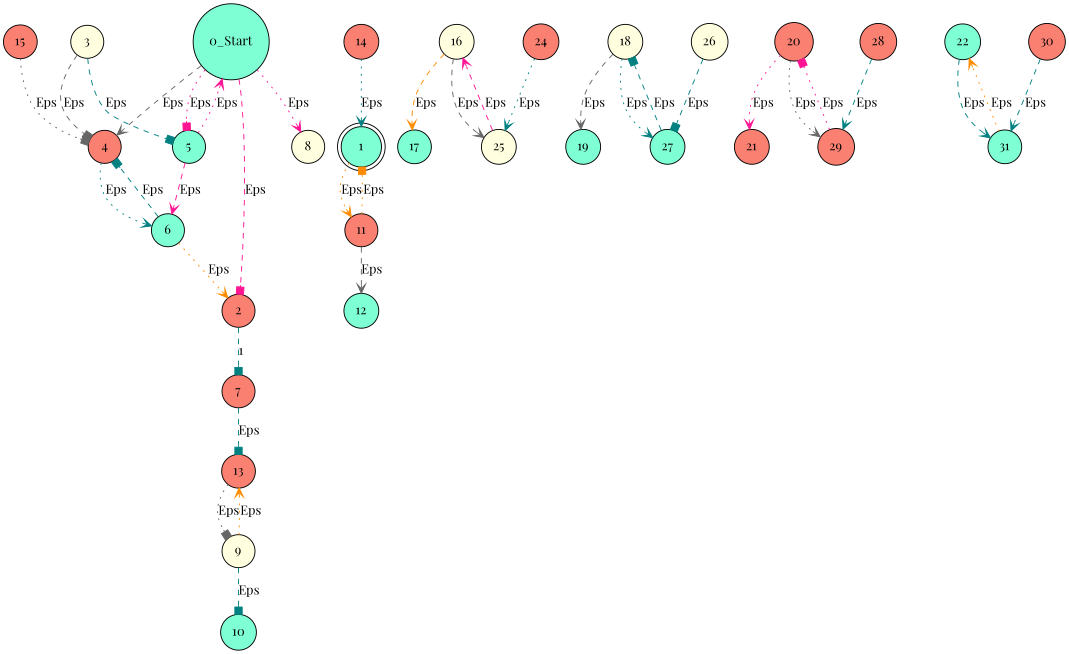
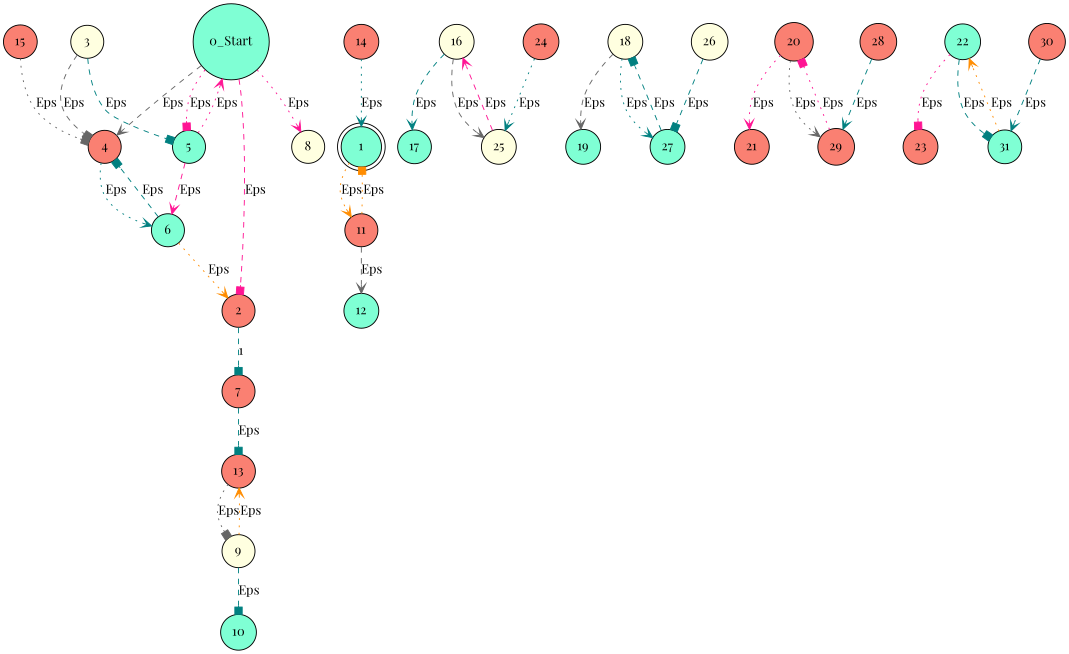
edge "16" -> "17": color darkorange -> teal
edge "22" -> "31": arrowhead vee -> box
node "23": added
